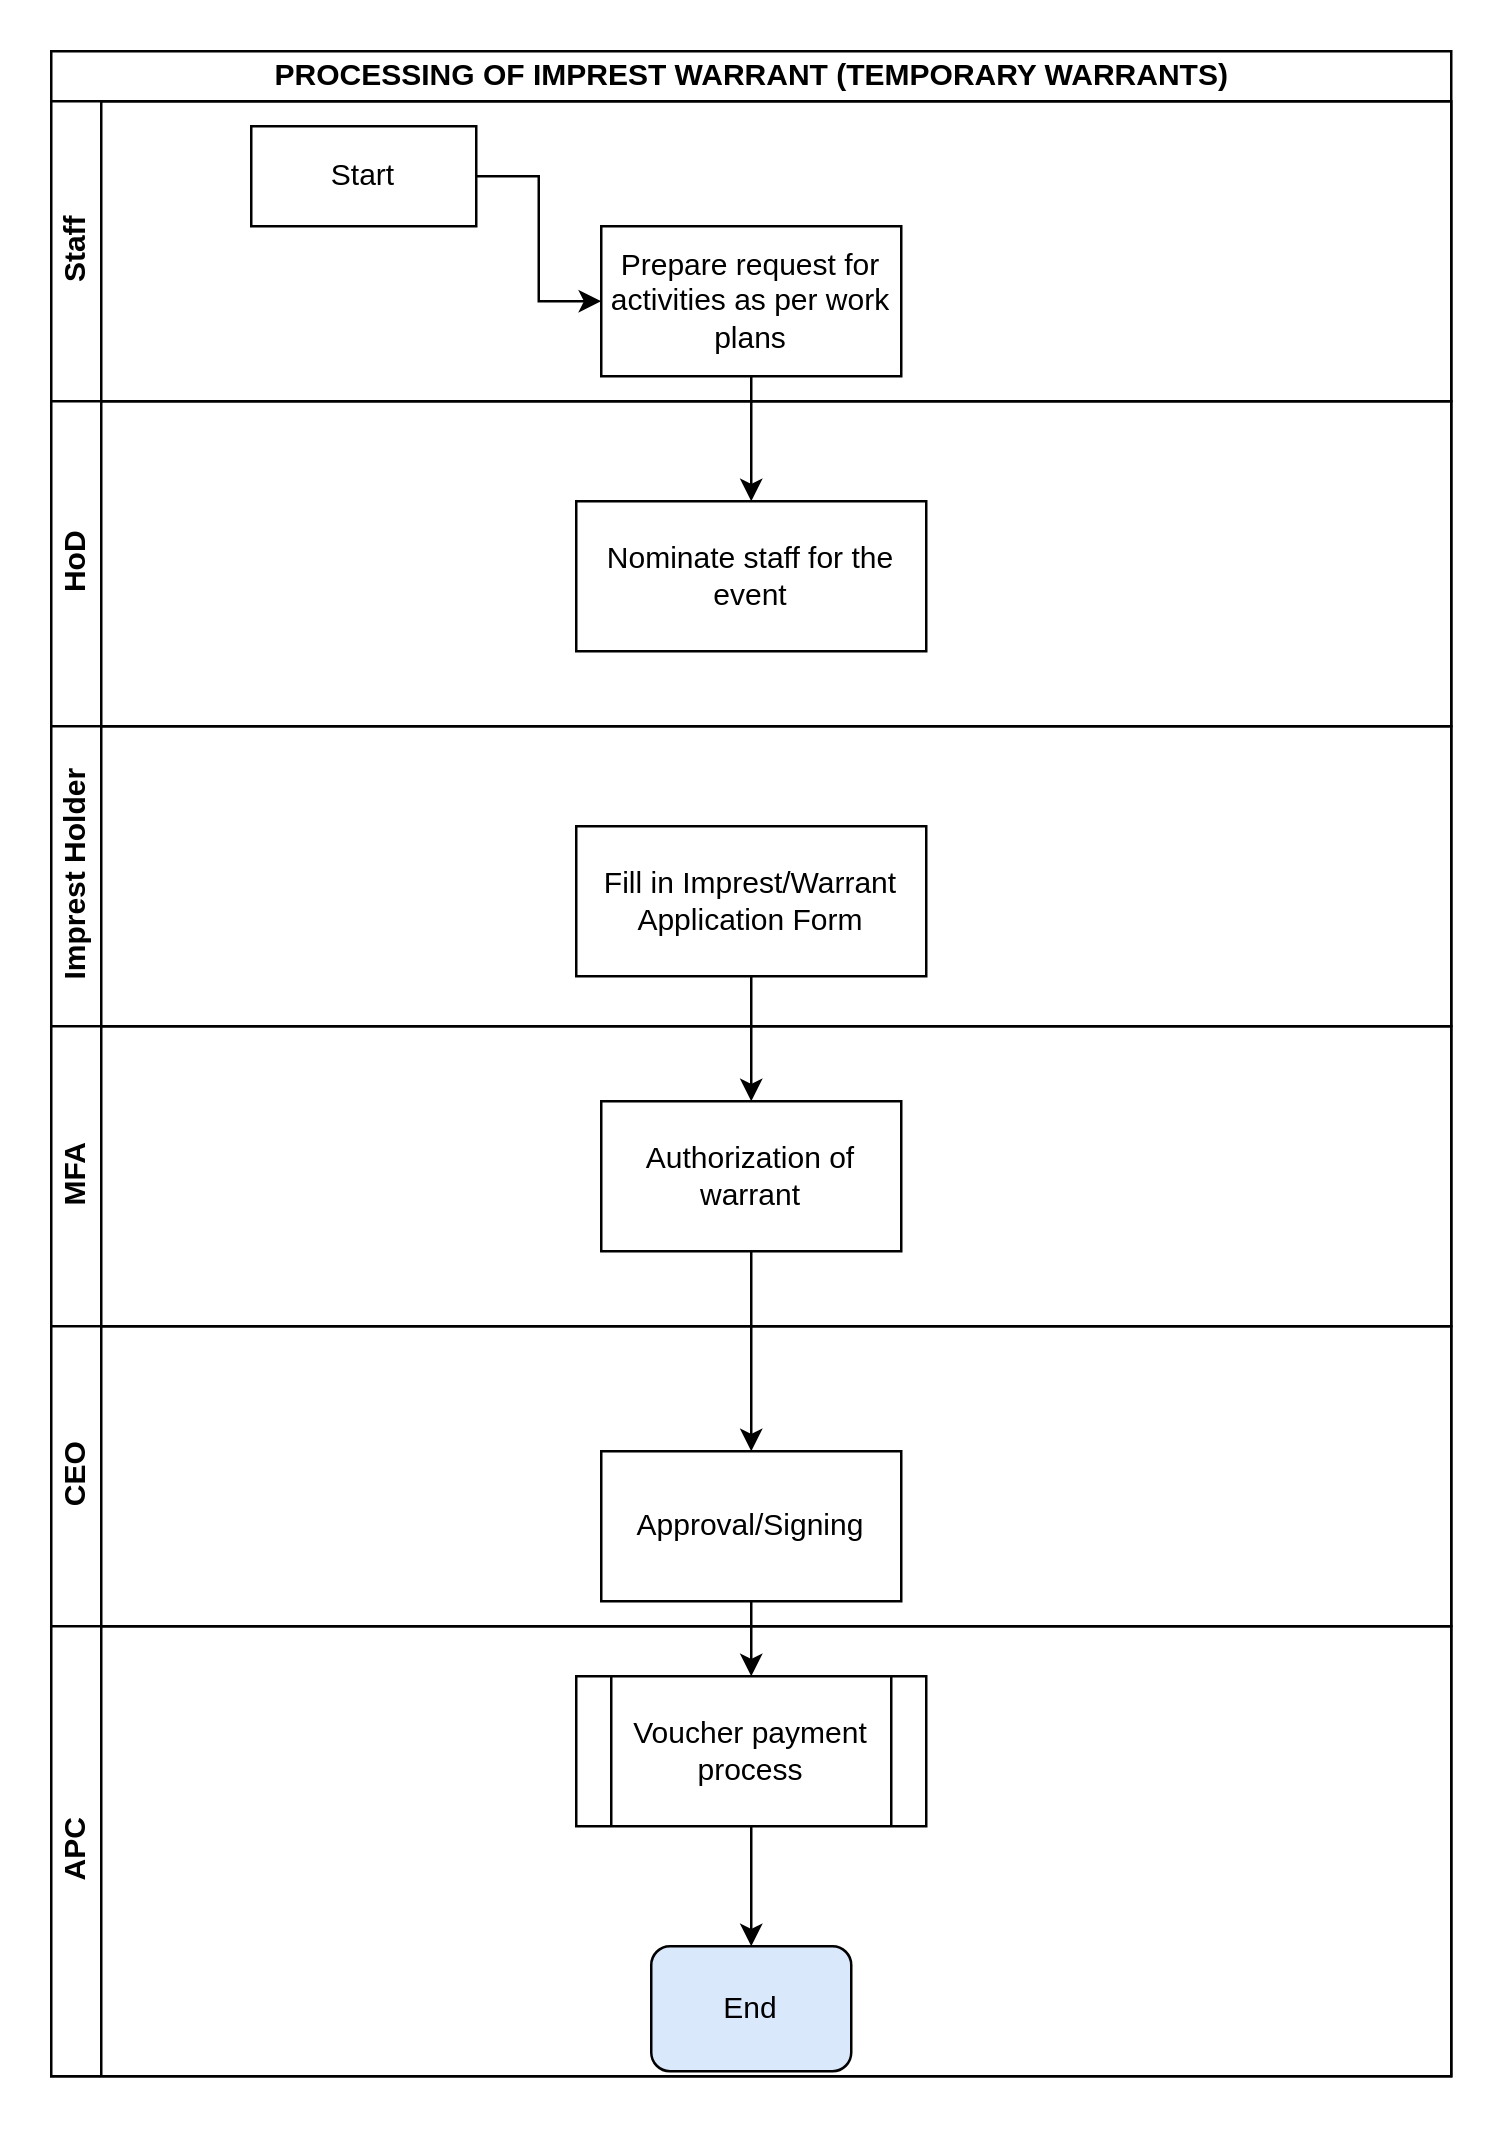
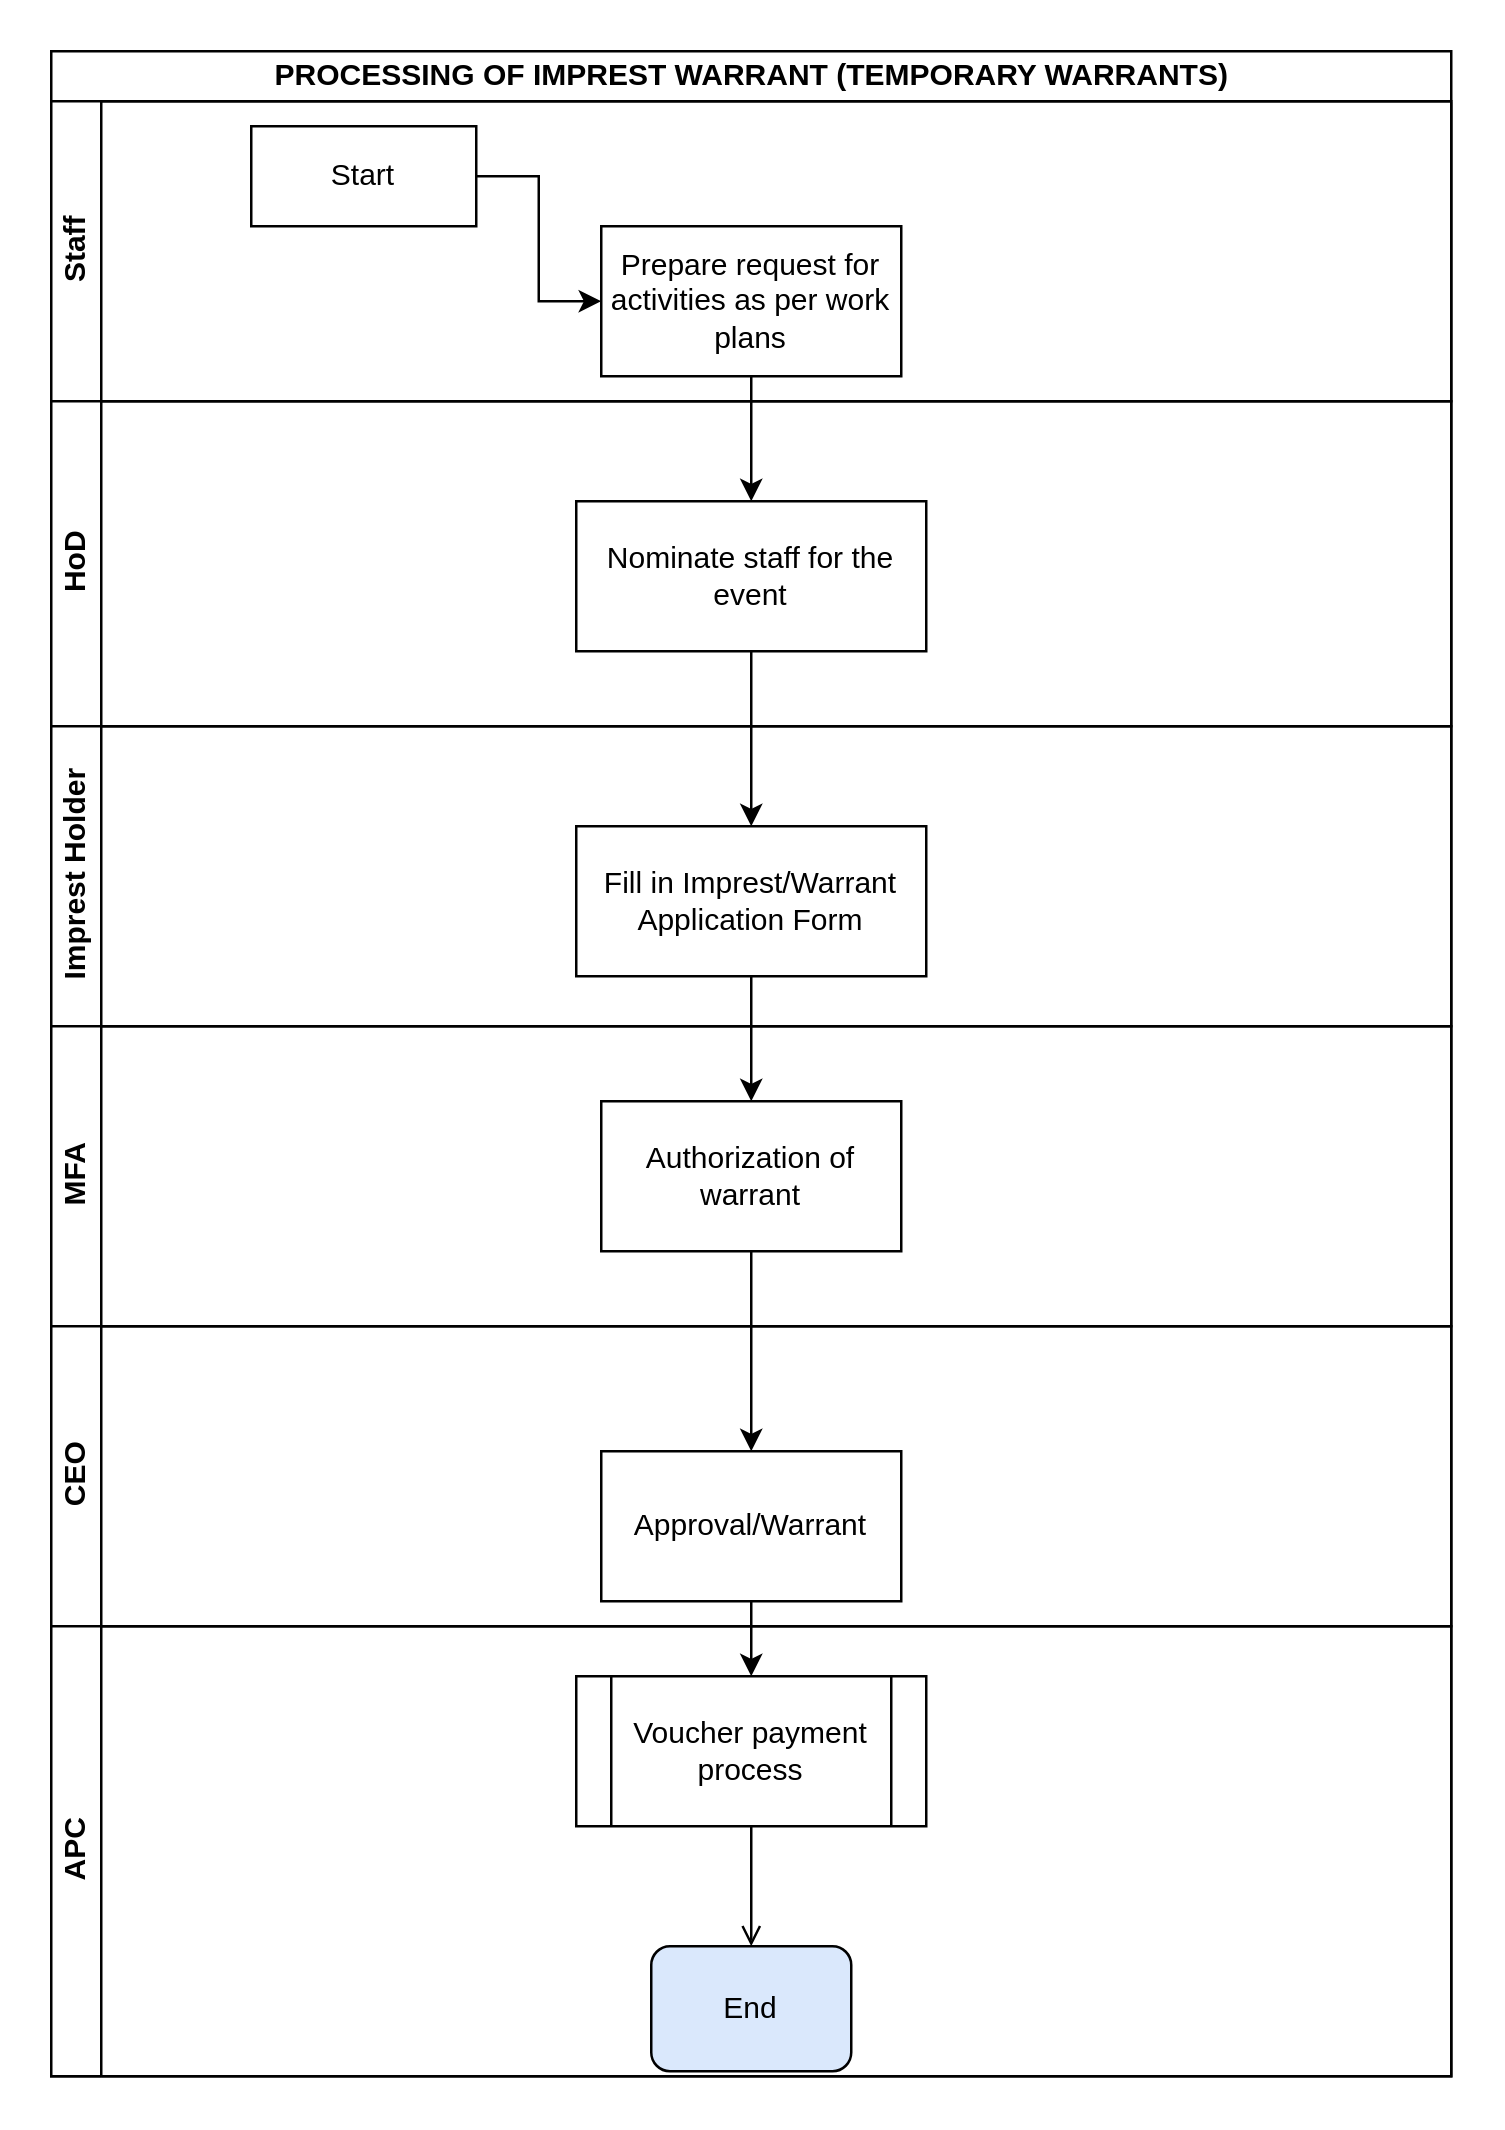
edge "Nominate staff for the event" -> "Fill in Imprest/Warrant Application Form": added
node "Approval/Signing": label "Approval/Signing" -> "Approval/Warrant"
edge "Voucher payment process" -> "End": arrowhead classic -> open
